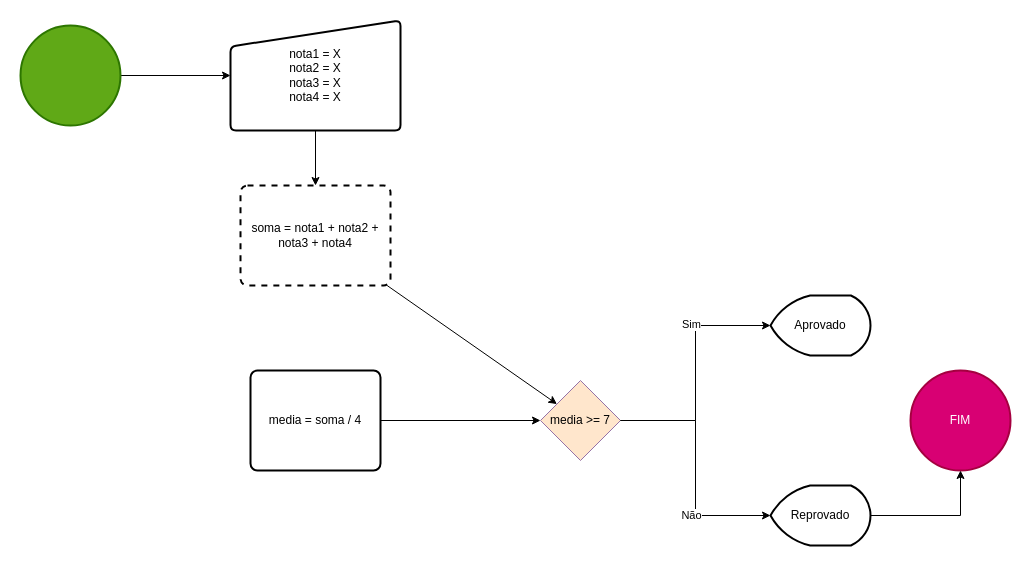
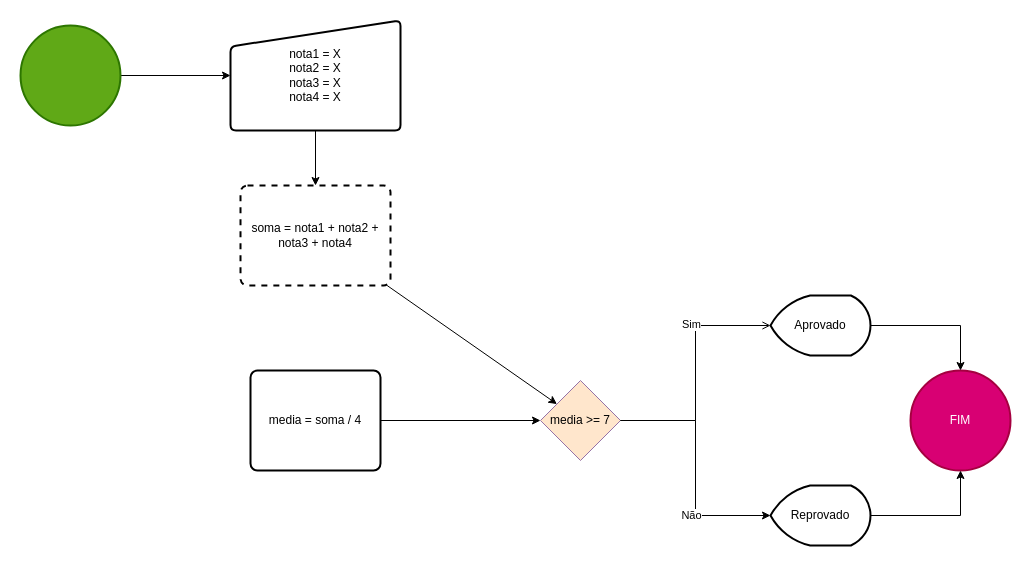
edge "media >= 7" -> "Aprovado": arrowhead classic -> open
edge "Aprovado" -> "FIM": added
